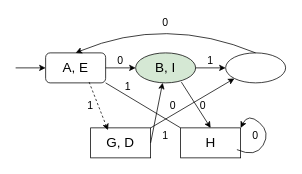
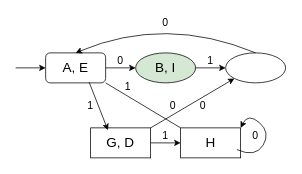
edge "B, I" -> "H": removed
edge "A, E" -> "G, D": style dashed -> solid
edge "G, D" -> "B, I": now "G, D" -> "H"
